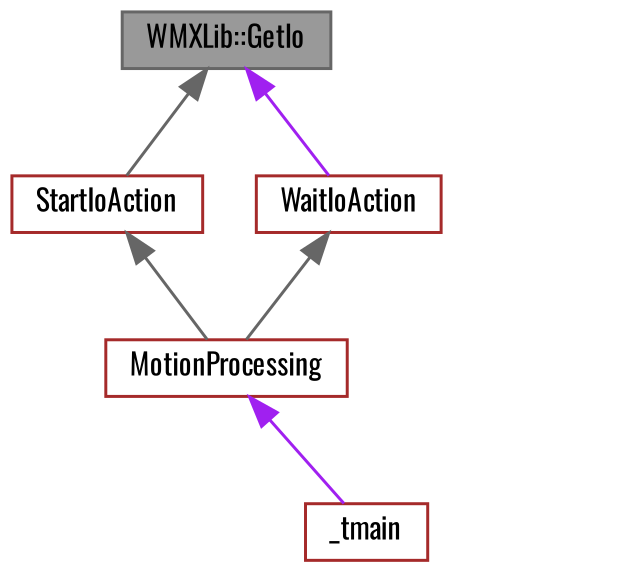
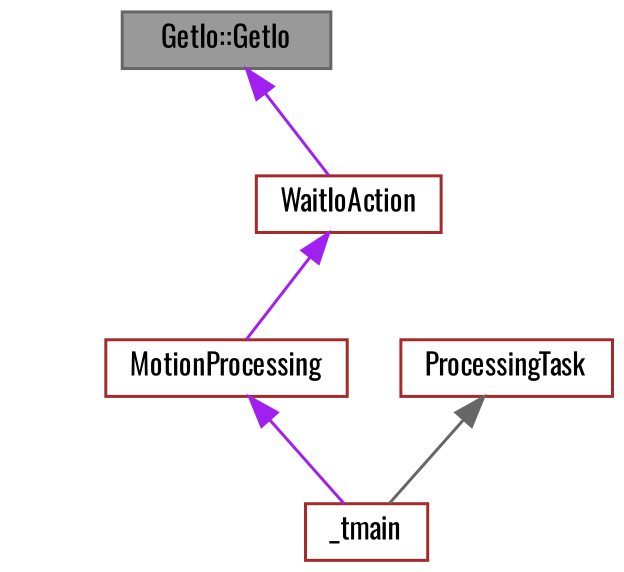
node "WMXLib::GetIo": label "WMXLib::GetIo" -> "GetIo::GetIo"
node "StartIoAction": removed
edge "MotionProcessing" -> "WaitIoAction": color gray40 -> purple
node "ProcessingTask": added
